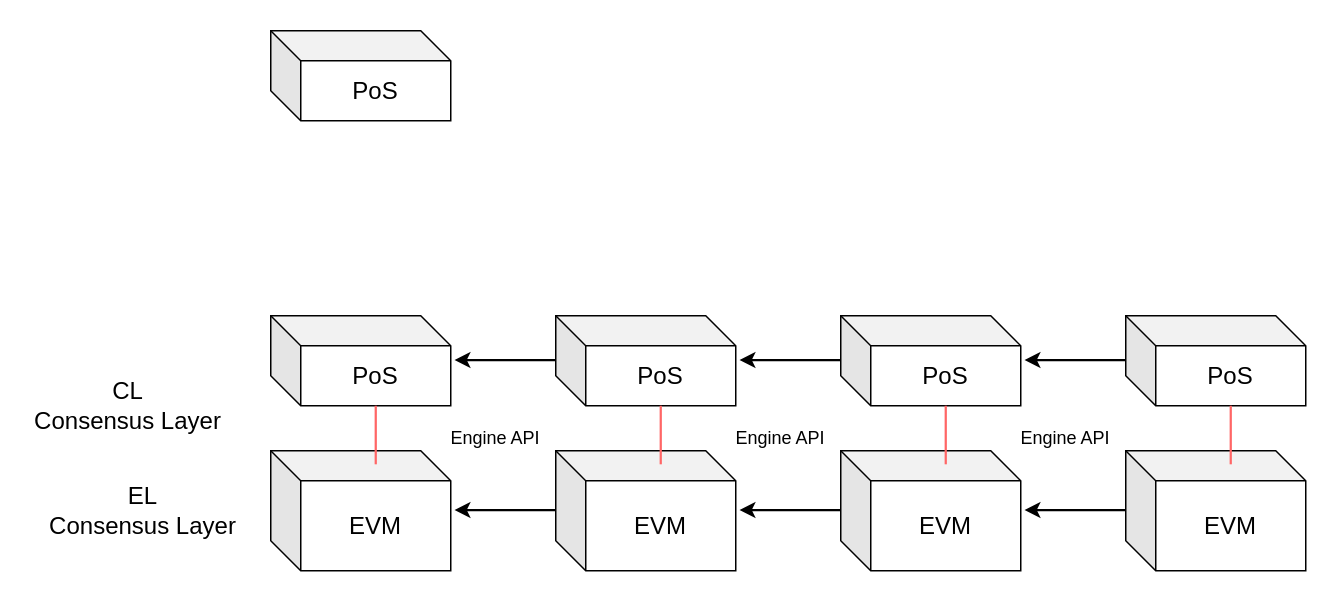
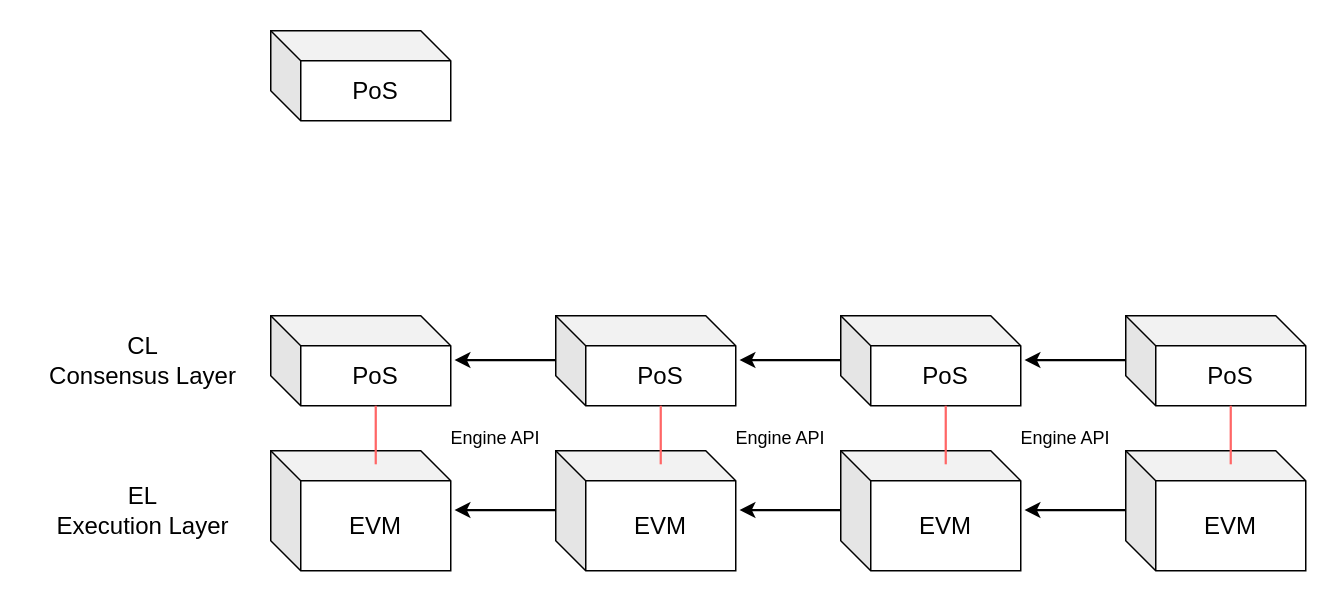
node "CL Consensus Layer": moved (128, 406) -> (143, 361)
node "EL Consensus Layer": label "EL Consensus Layer" -> "EL Execution Layer"
